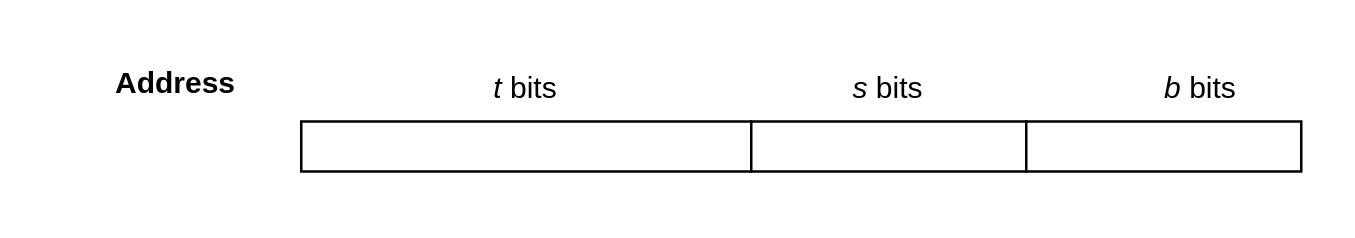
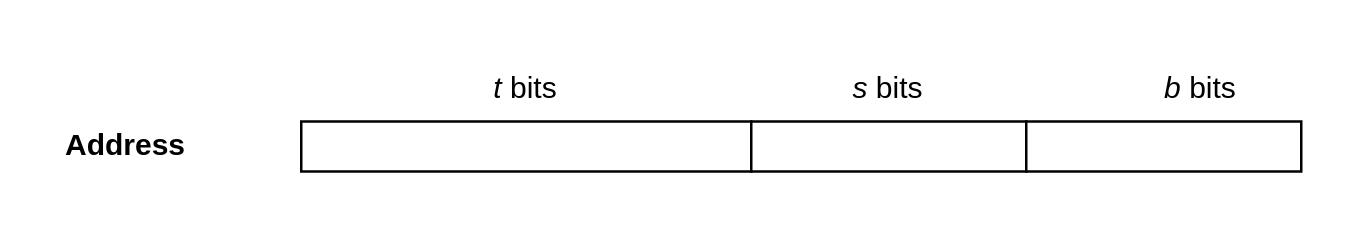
node "Address": moved (176, 84) -> (126, 146)
